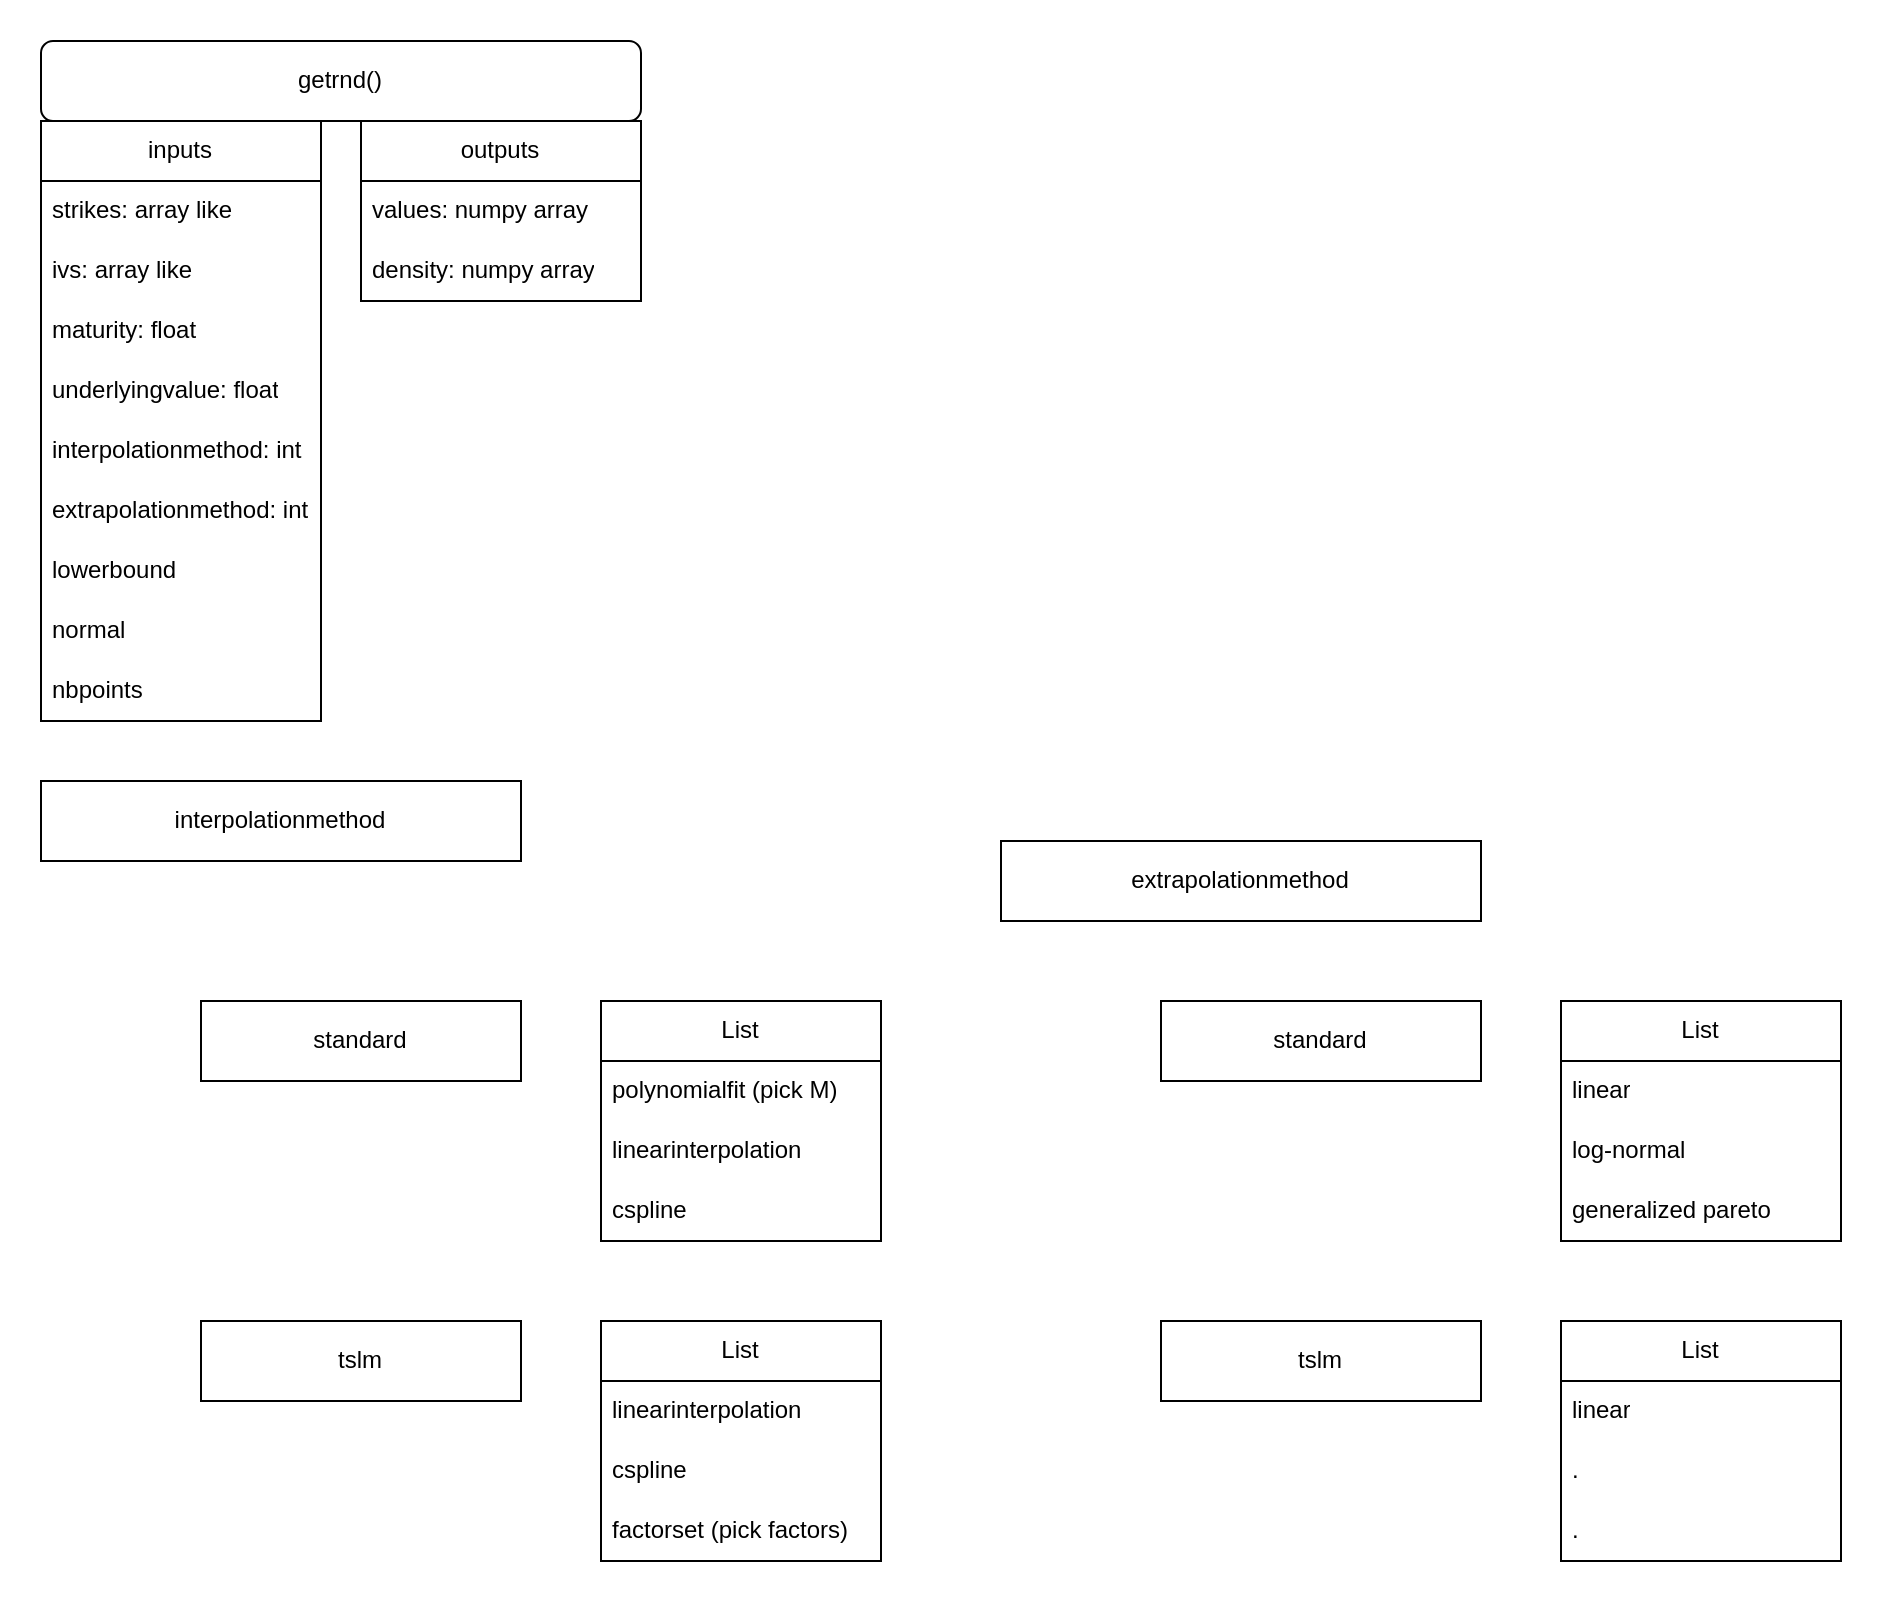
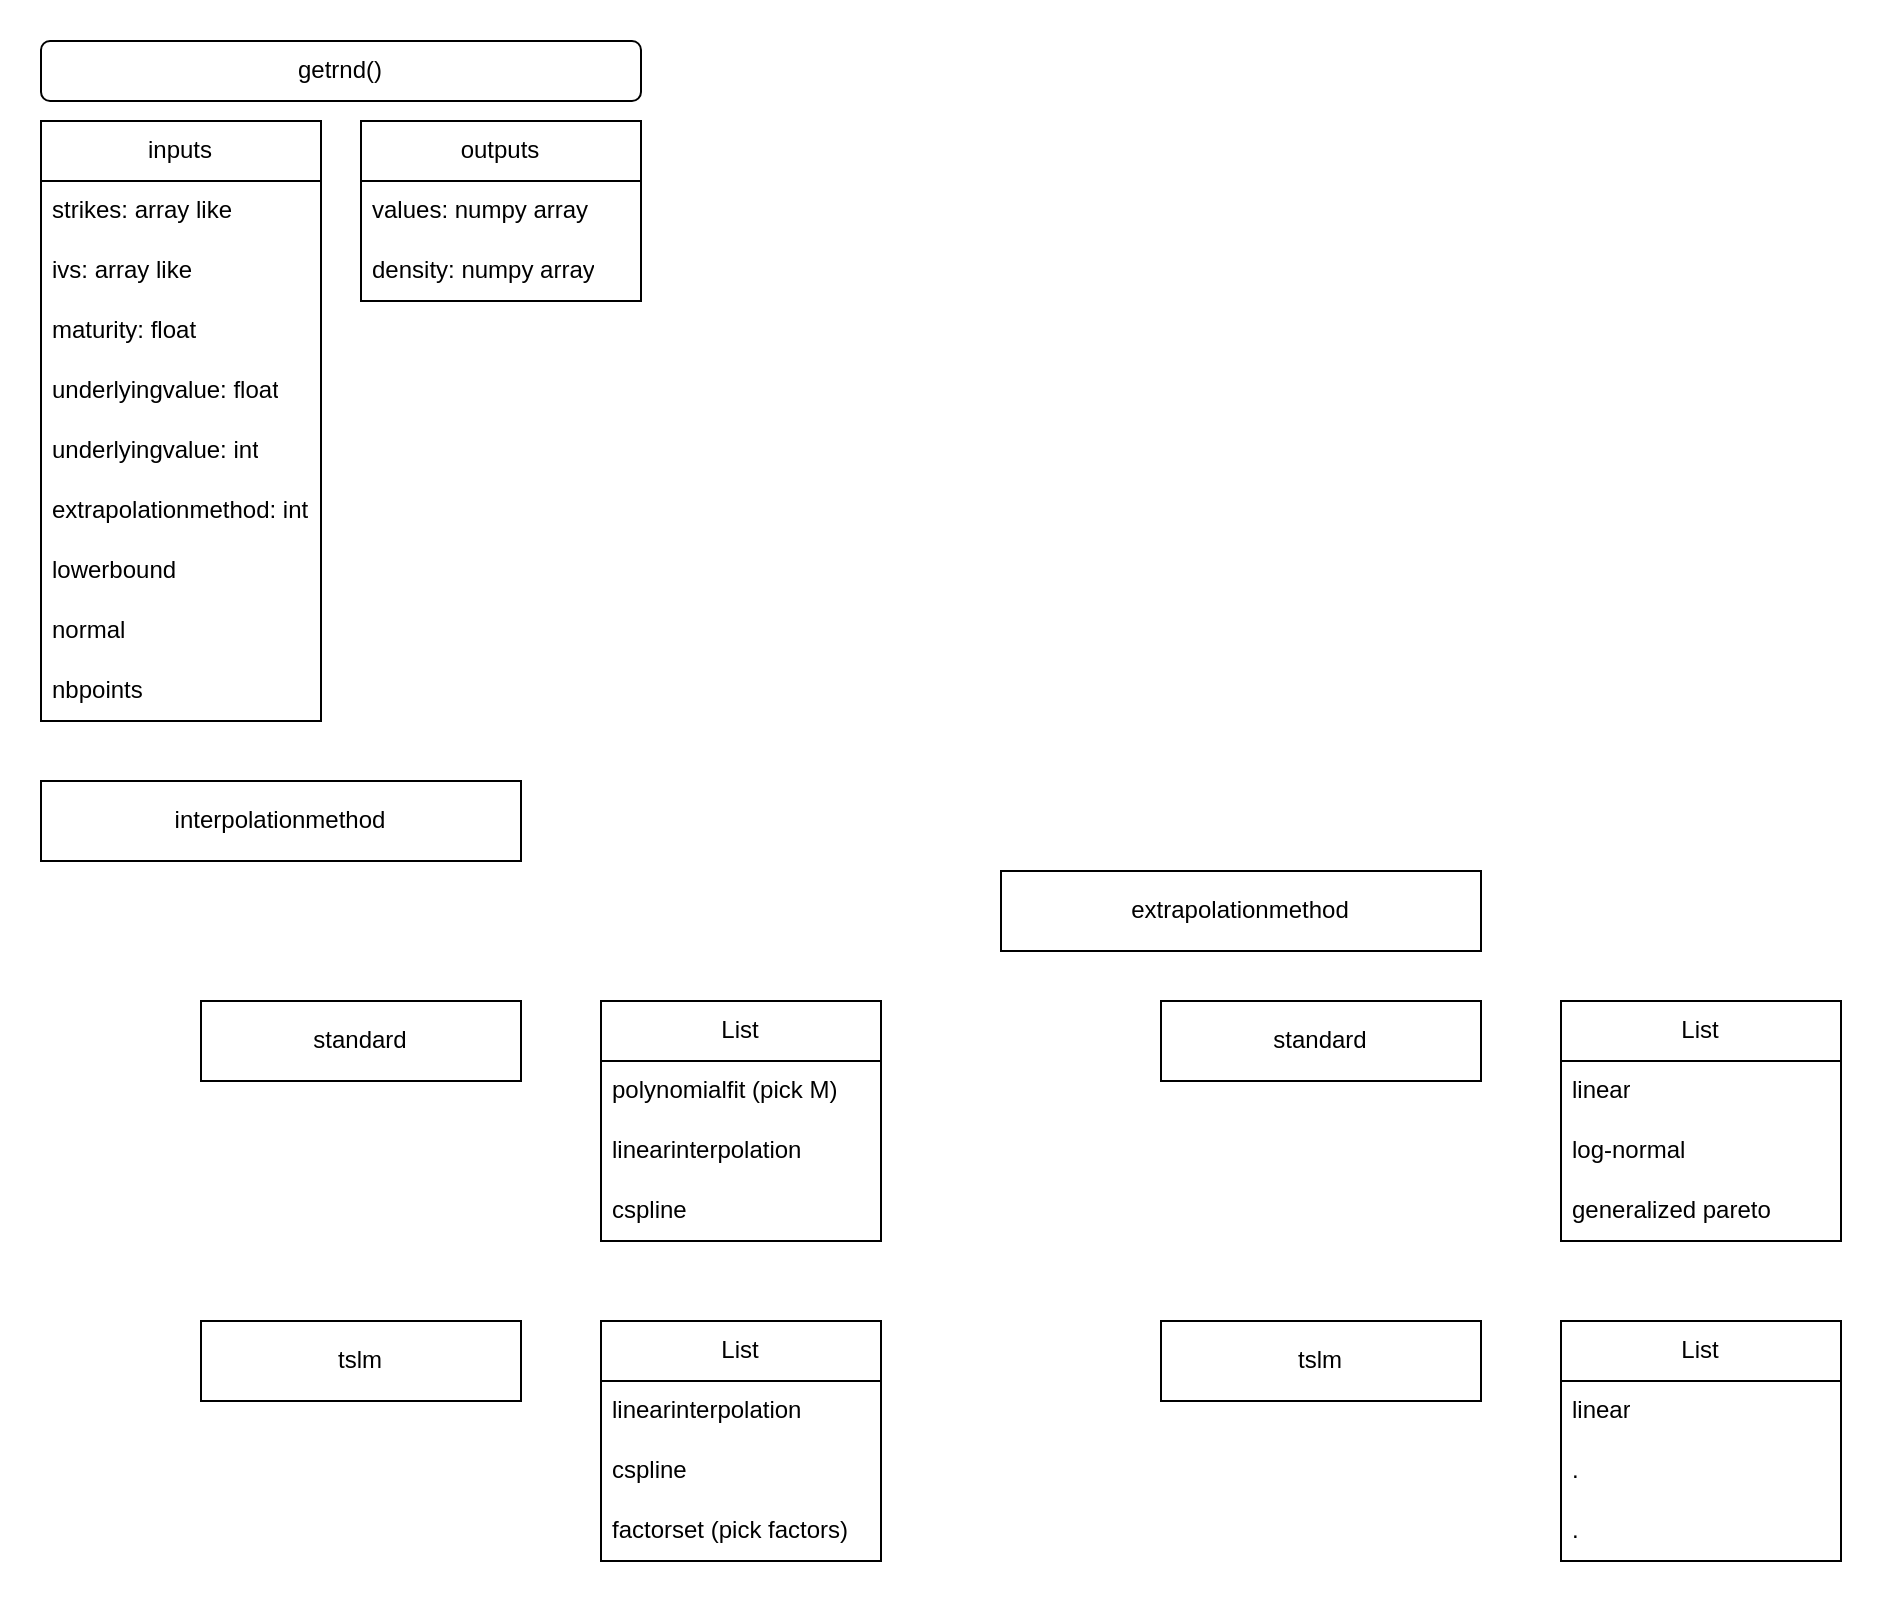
node "getrnd()": size 600x80 -> 600x60
node "interpolationmethod: int": label "interpolationmethod: int" -> "underlyingvalue: int"
node "extrapolationmethod": moved (1241, 881) -> (1241, 911)
